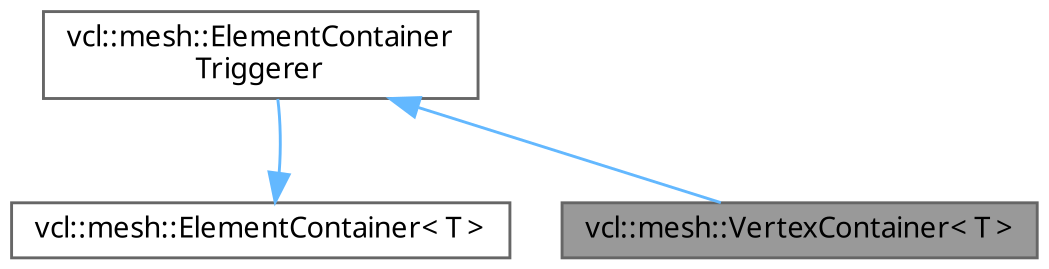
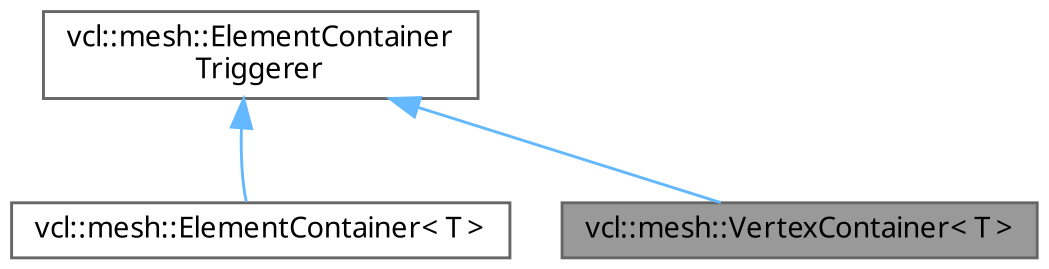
edge "vcl::mesh::ElementContainer Triggerer" -> "vcl::mesh::ElementContainer< T >": reversed
